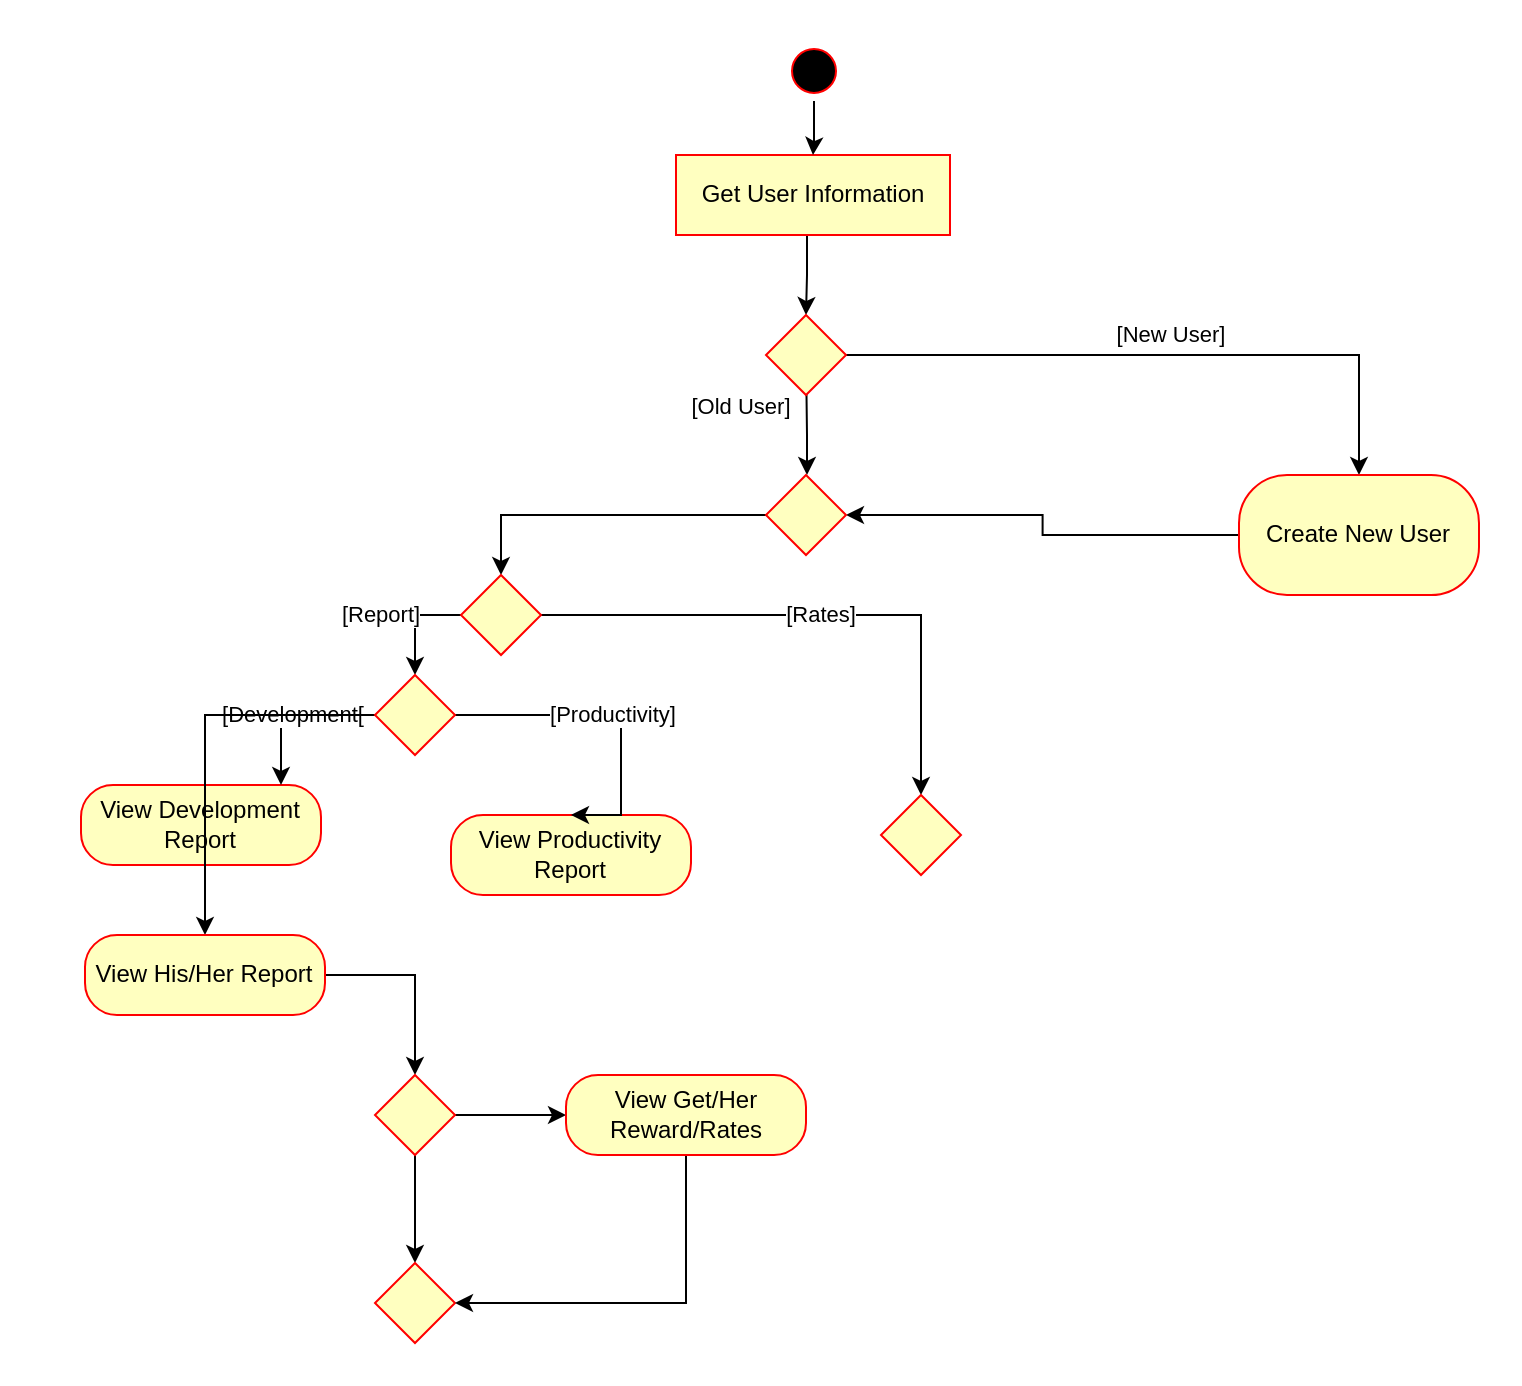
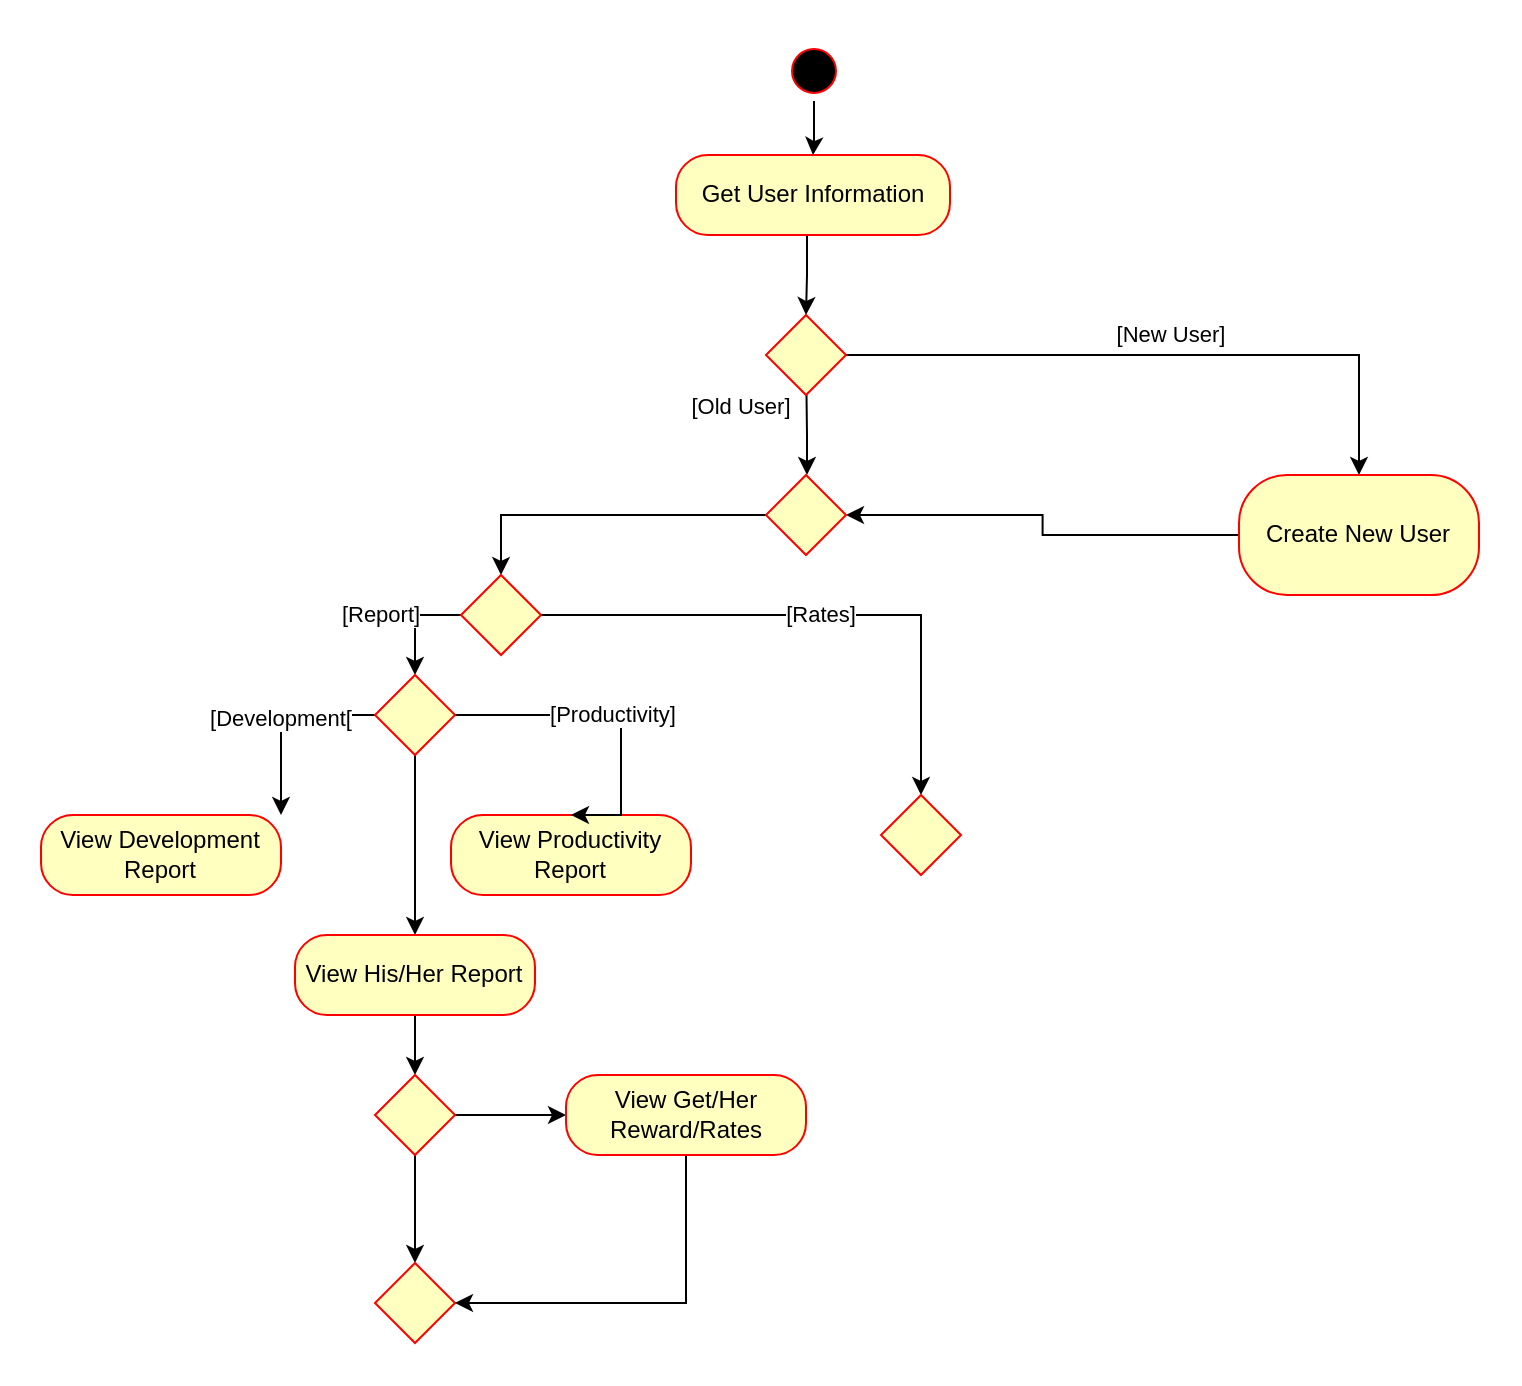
node "Get User Information": shape rectangle -> rounded rectangle
node "View Development Report": moved (201, 825) -> (161, 855)
node "View His/Her Report": moved (205, 975) -> (415, 975)
